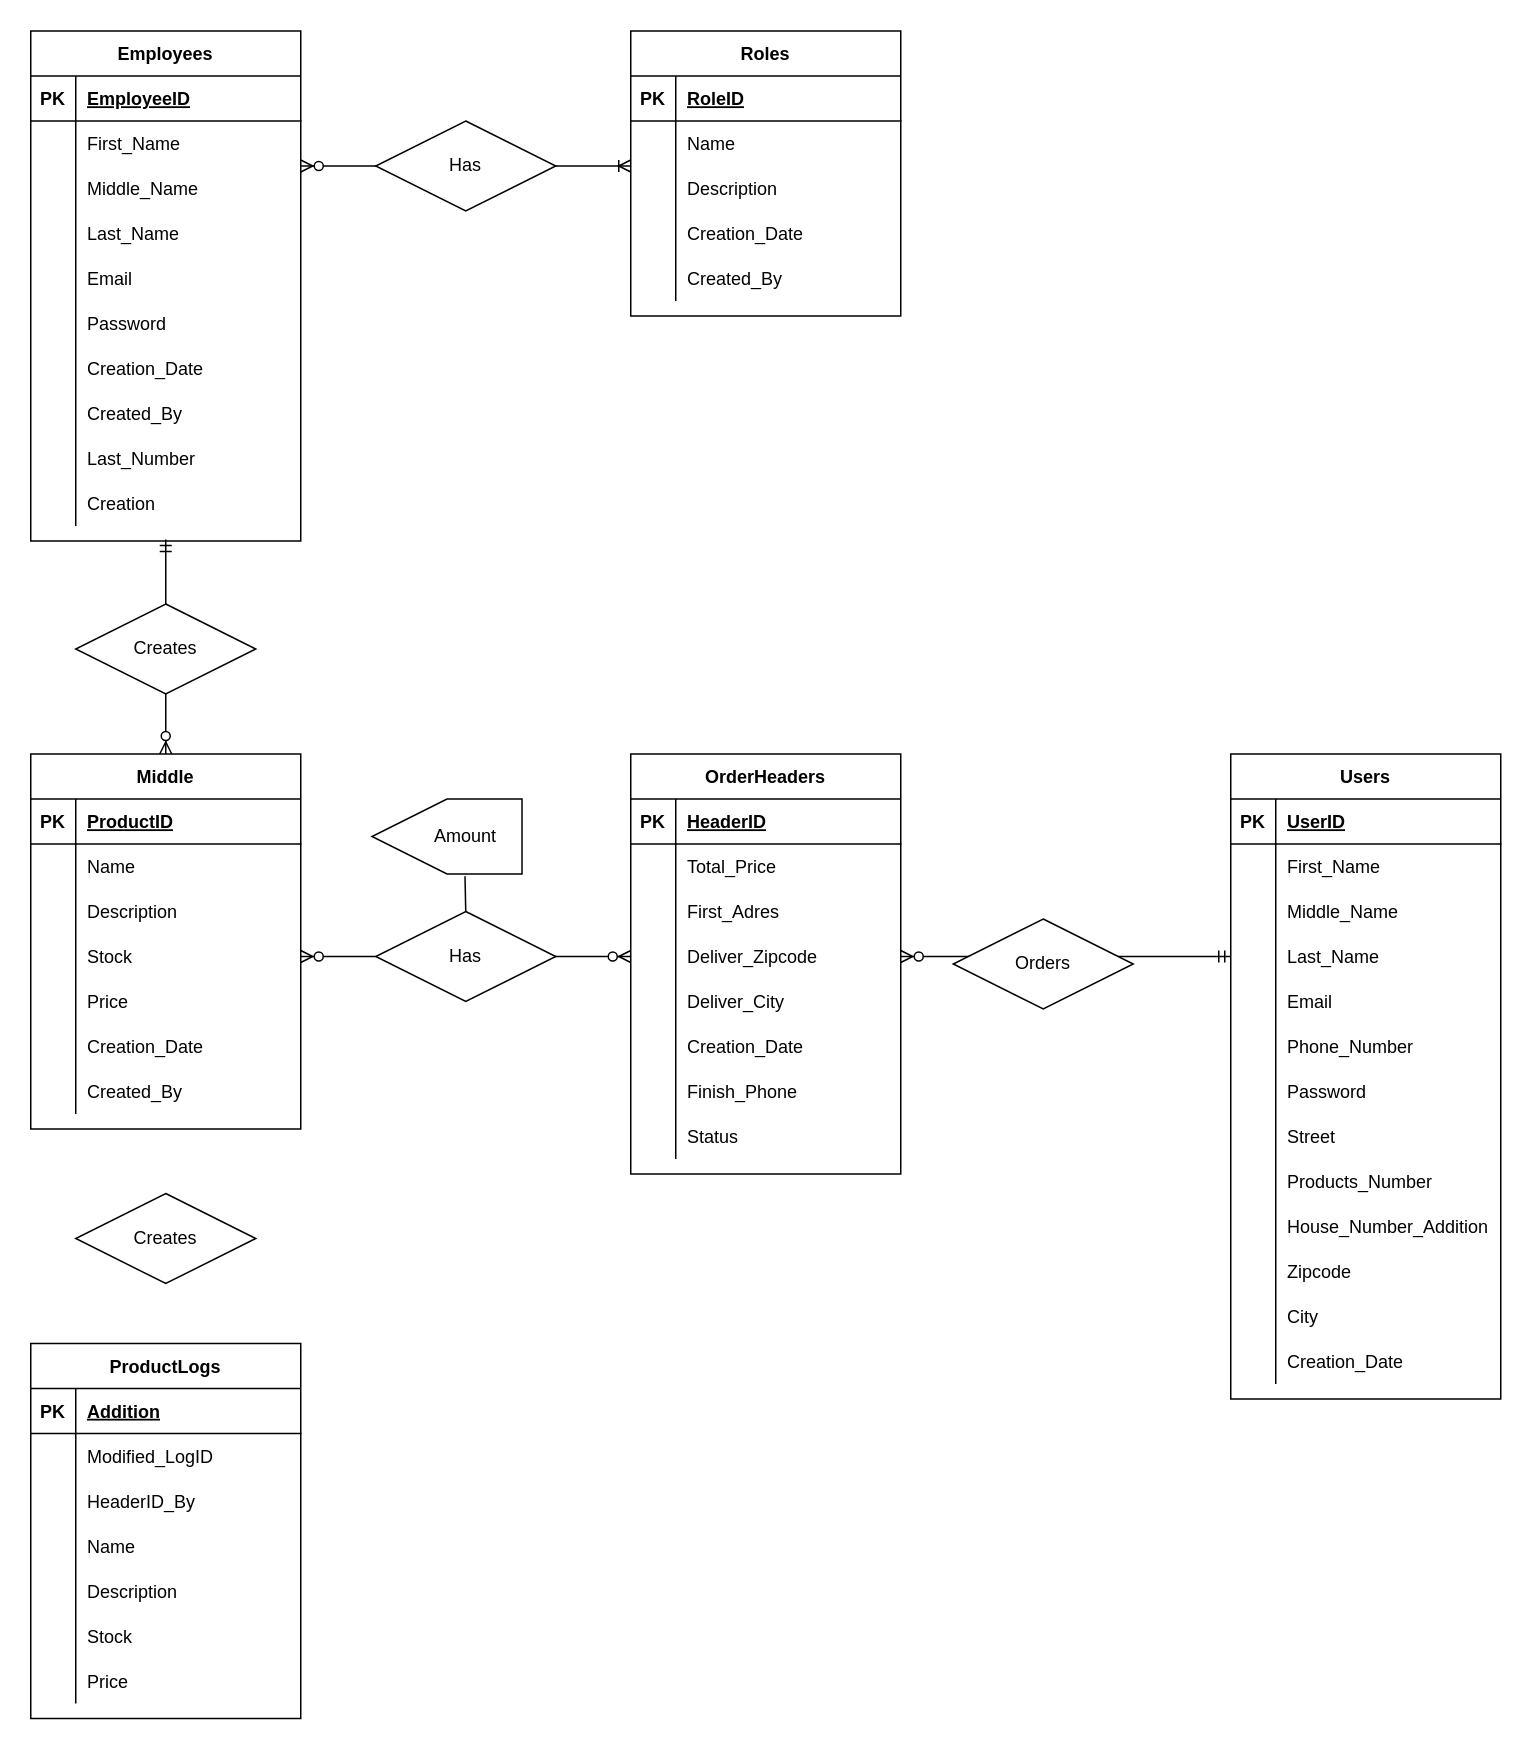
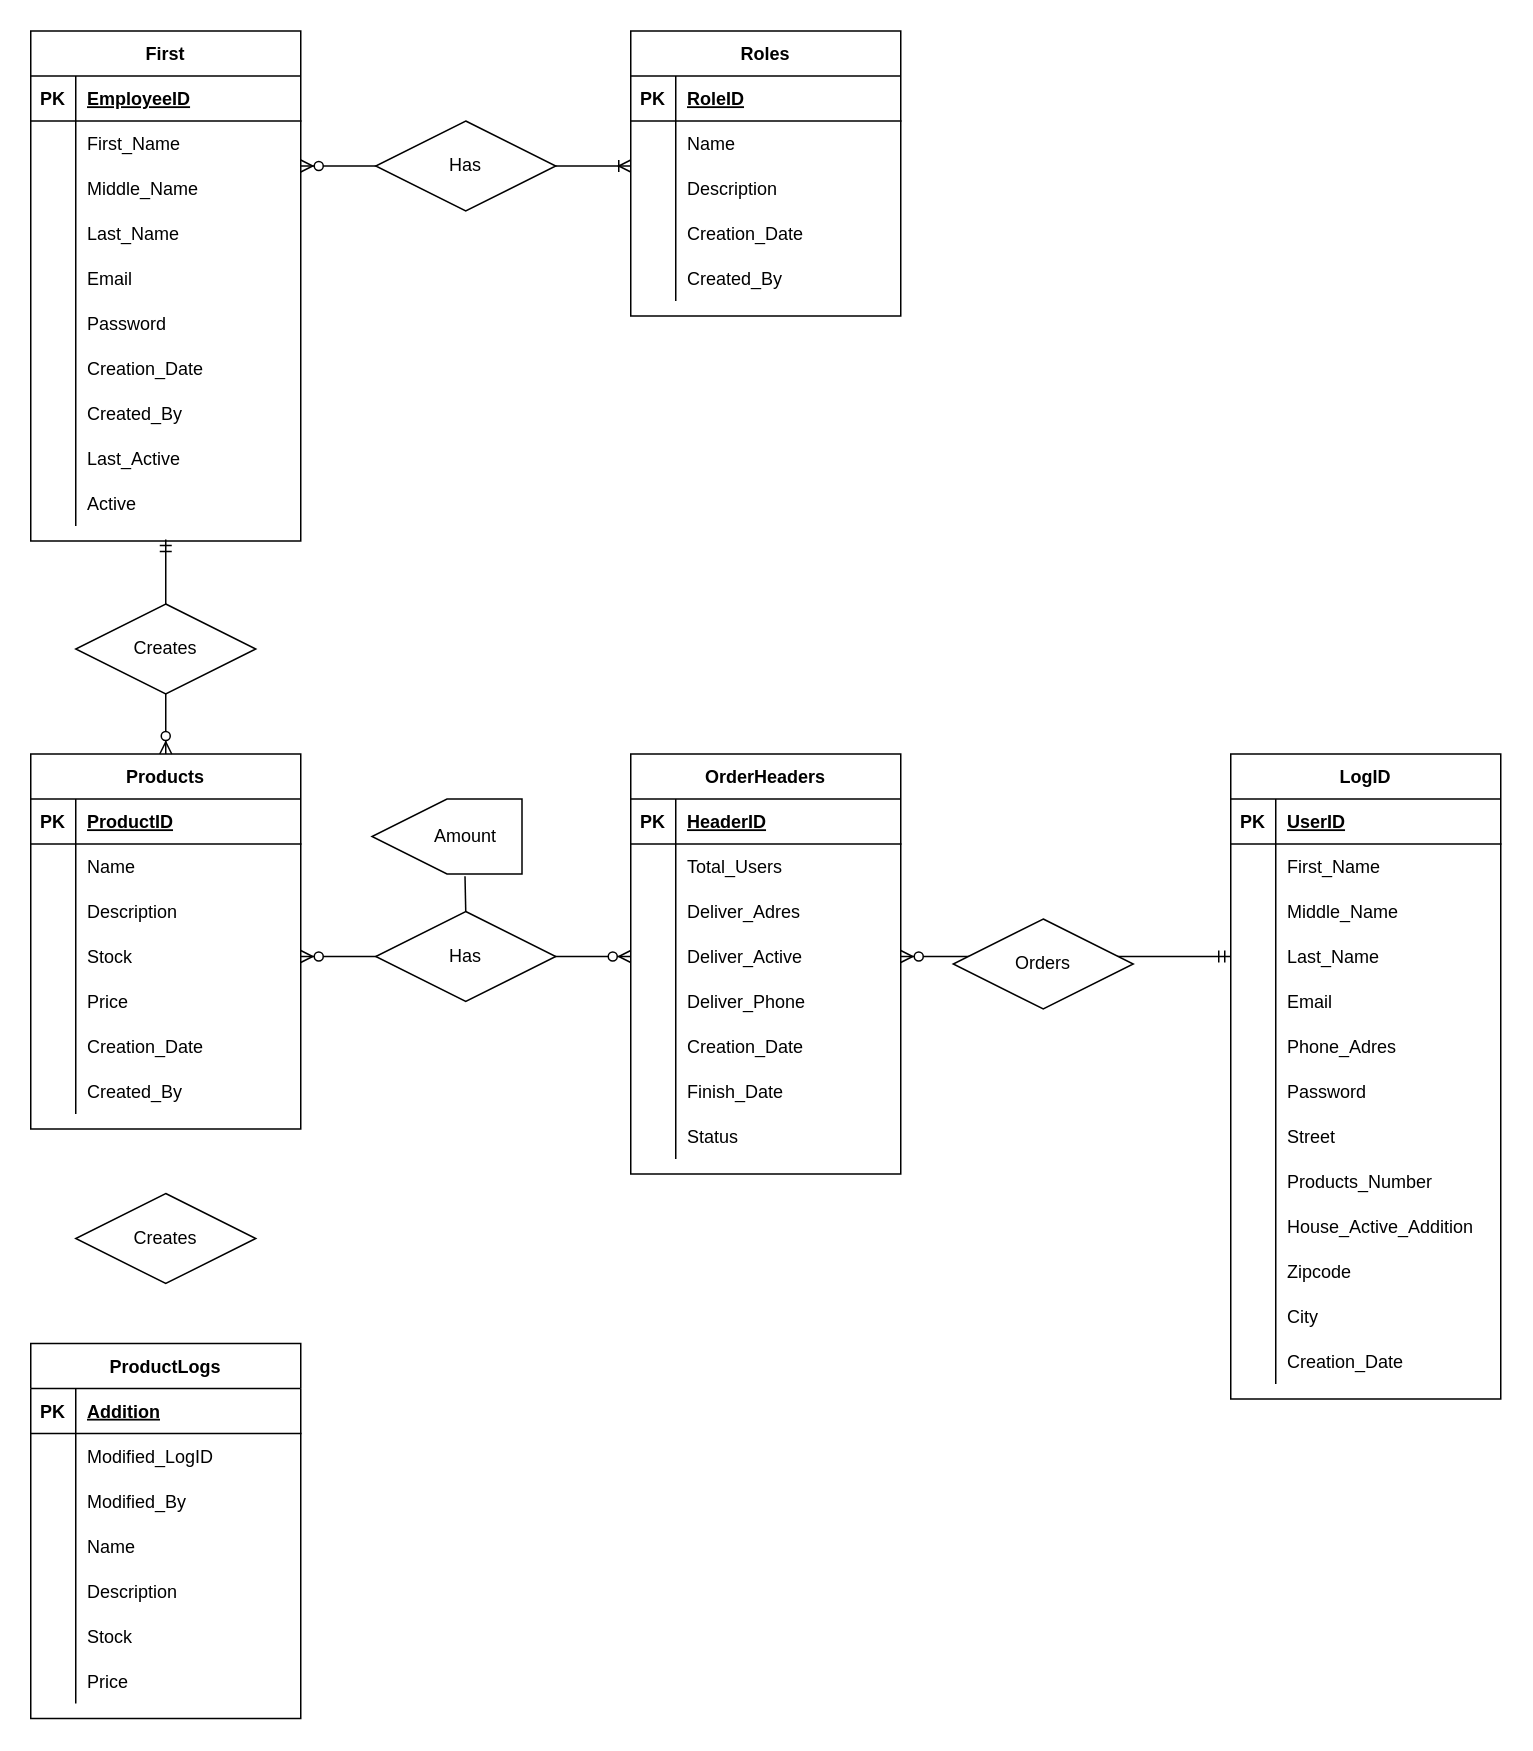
node "Employees": label "Employees" -> "First"
node "Last_Number": label "Last_Number" -> "Last_Active"
node "Creation": label "Creation" -> "Active"
node "Middle": label "Middle" -> "Products"
node "Users": label "Users" -> "LogID"
node "Total_Price": label "Total_Price" -> "Total_Users"
node "First_Adres": label "First_Adres" -> "Deliver_Adres"
node "Deliver_Zipcode": label "Deliver_Zipcode" -> "Deliver_Active"
node "Deliver_City": label "Deliver_City" -> "Deliver_Phone"
node "Phone_Number": label "Phone_Number" -> "Phone_Adres"
node "Finish_Phone": label "Finish_Phone" -> "Finish_Date"
node "House_Number_Addition": label "House_Number_Addition" -> "House_Active_Addition"
node "HeaderID_By": label "HeaderID_By" -> "Modified_By"
